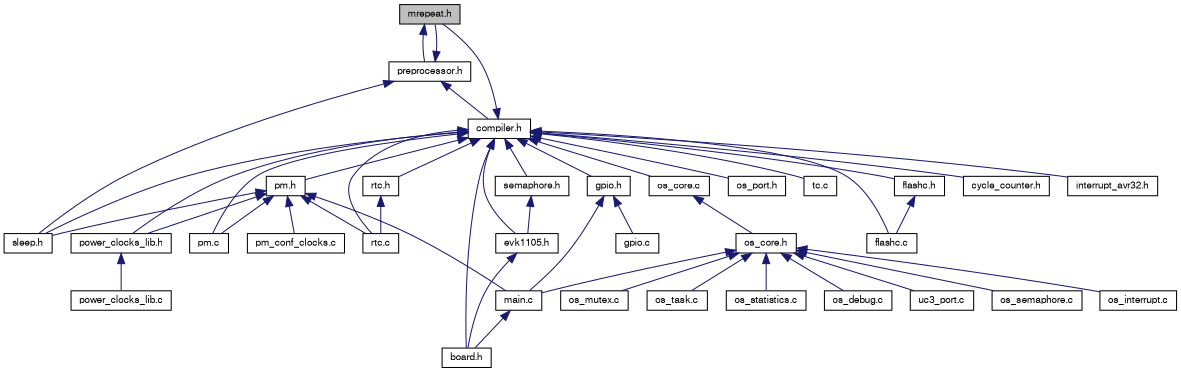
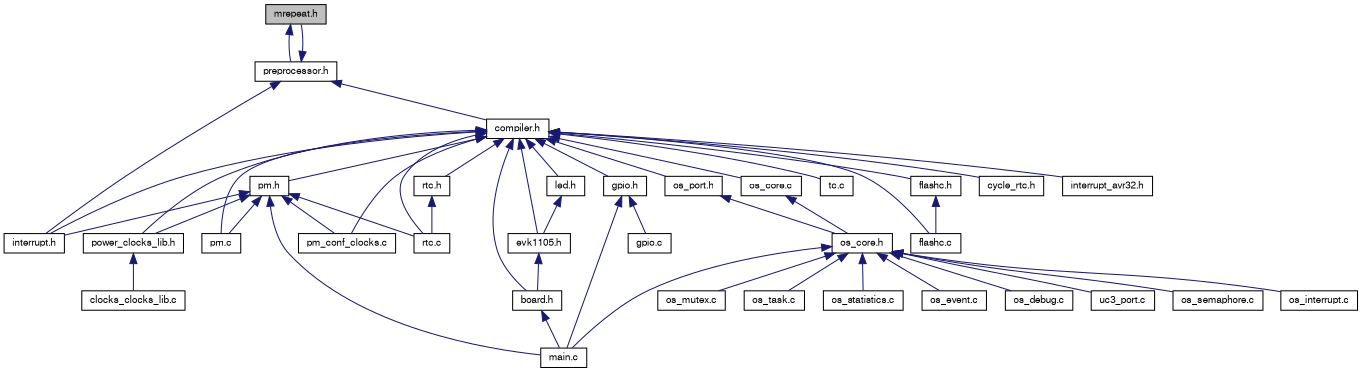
edge "mrepeat.h" -> "compiler.h": now "pm_conf_clocks.c" -> "compiler.h"
node "semaphore.h": label "semaphore.h" -> "led.h"
node "cycle_counter.h": label "cycle_counter.h" -> "cycle_rtc.h"
edge "os_core.h" -> "os_port.h": added
node "sleep.h": label "sleep.h" -> "interrupt.h"
node "power_clocks_lib.c": label "power_clocks_lib.c" -> "clocks_clocks_lib.c"
node "os_event.c": added
edge "board.h" -> "main.c": reversed
